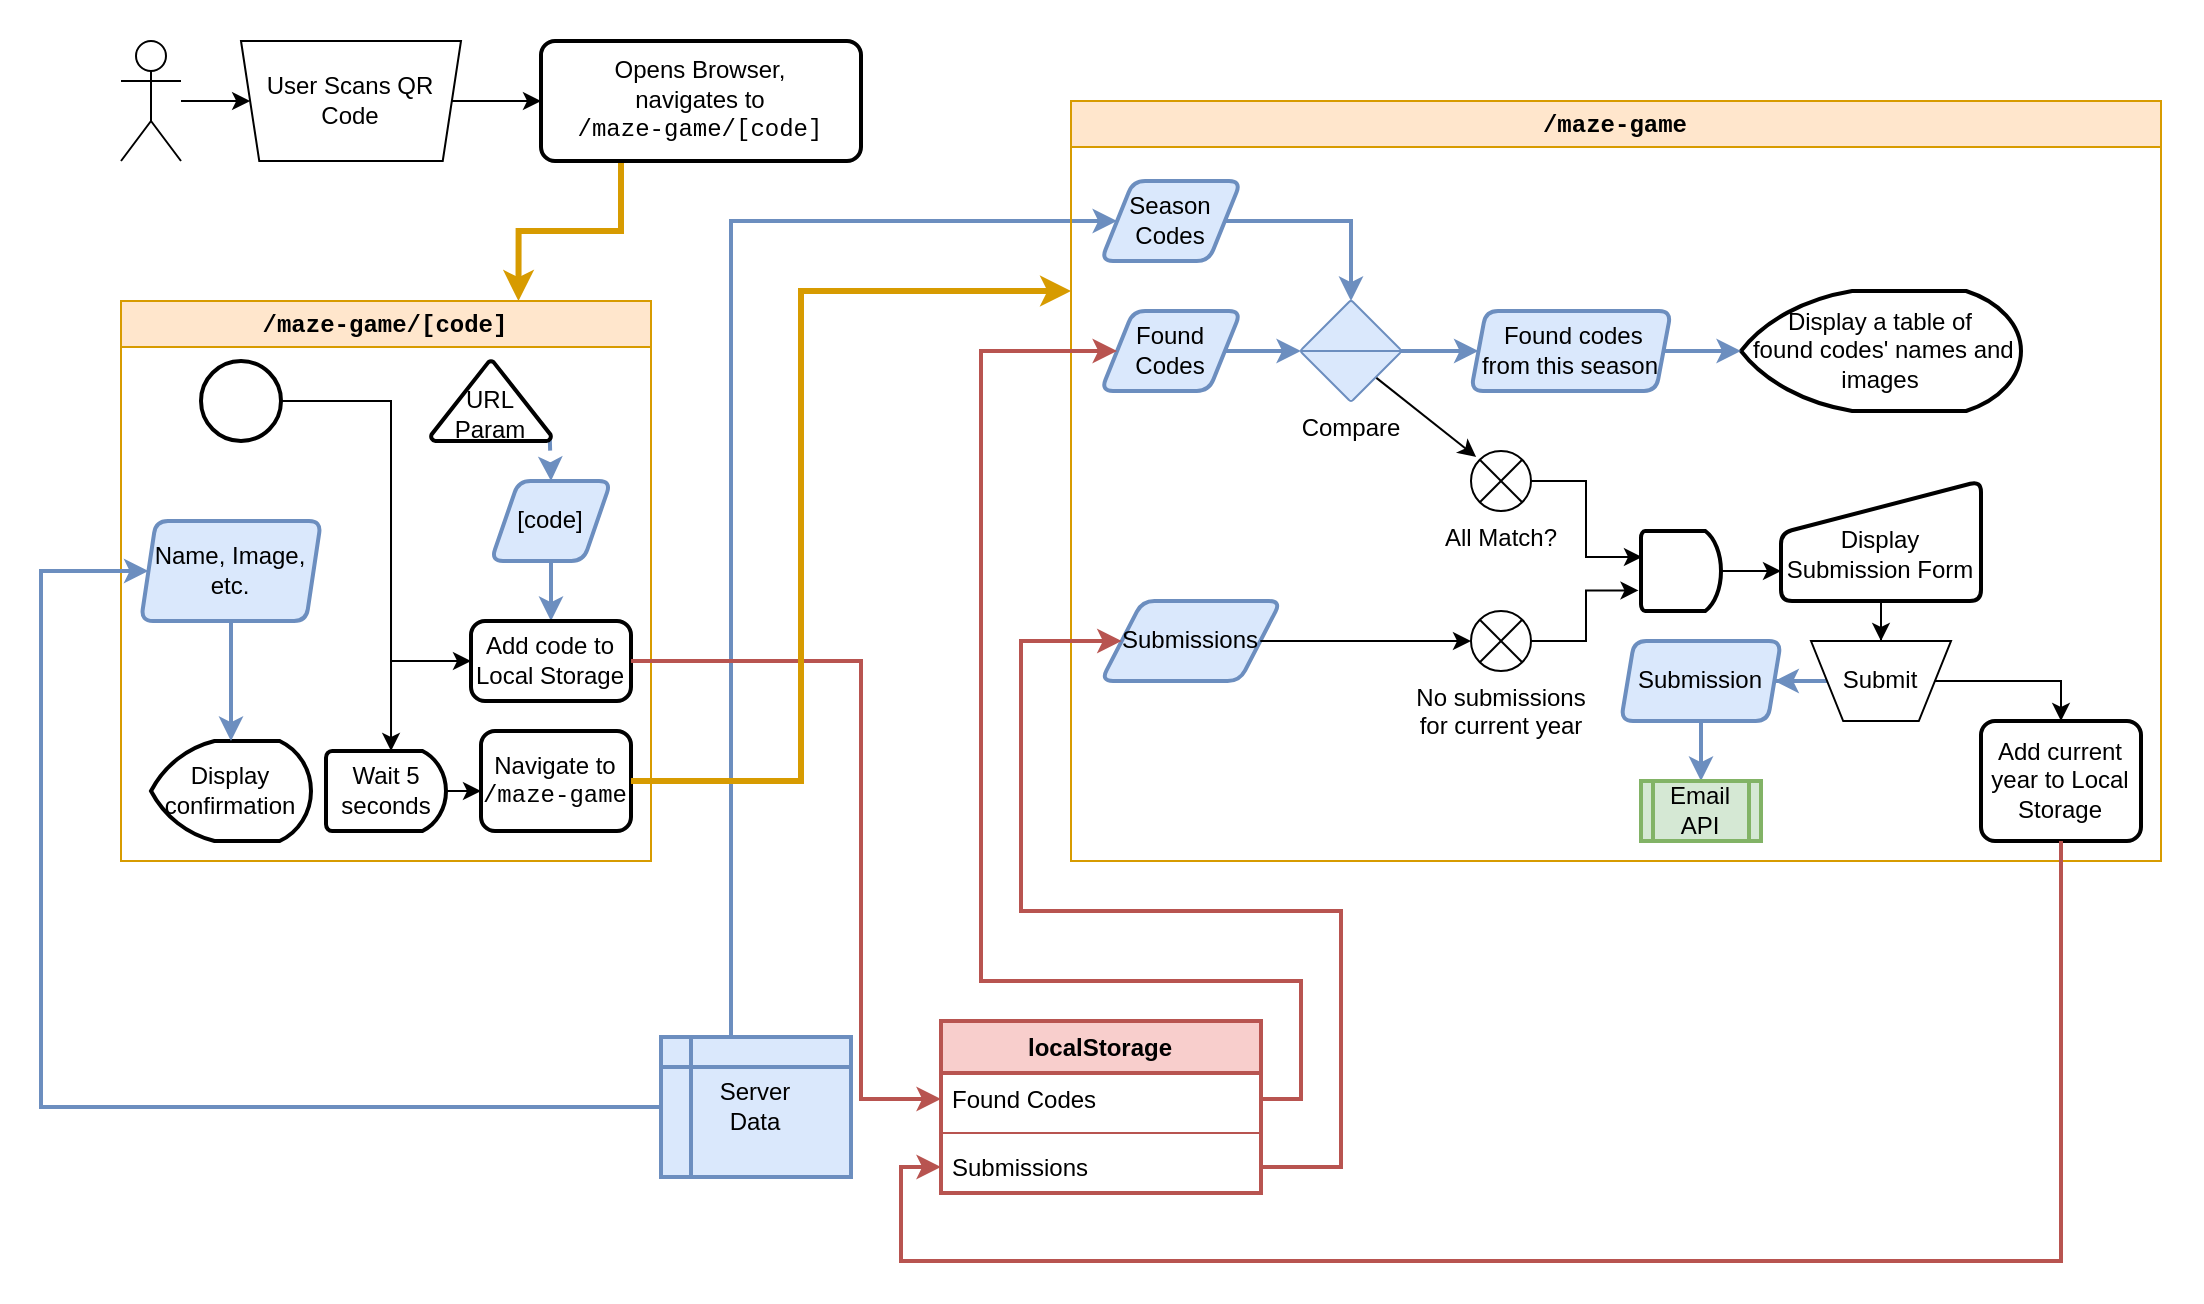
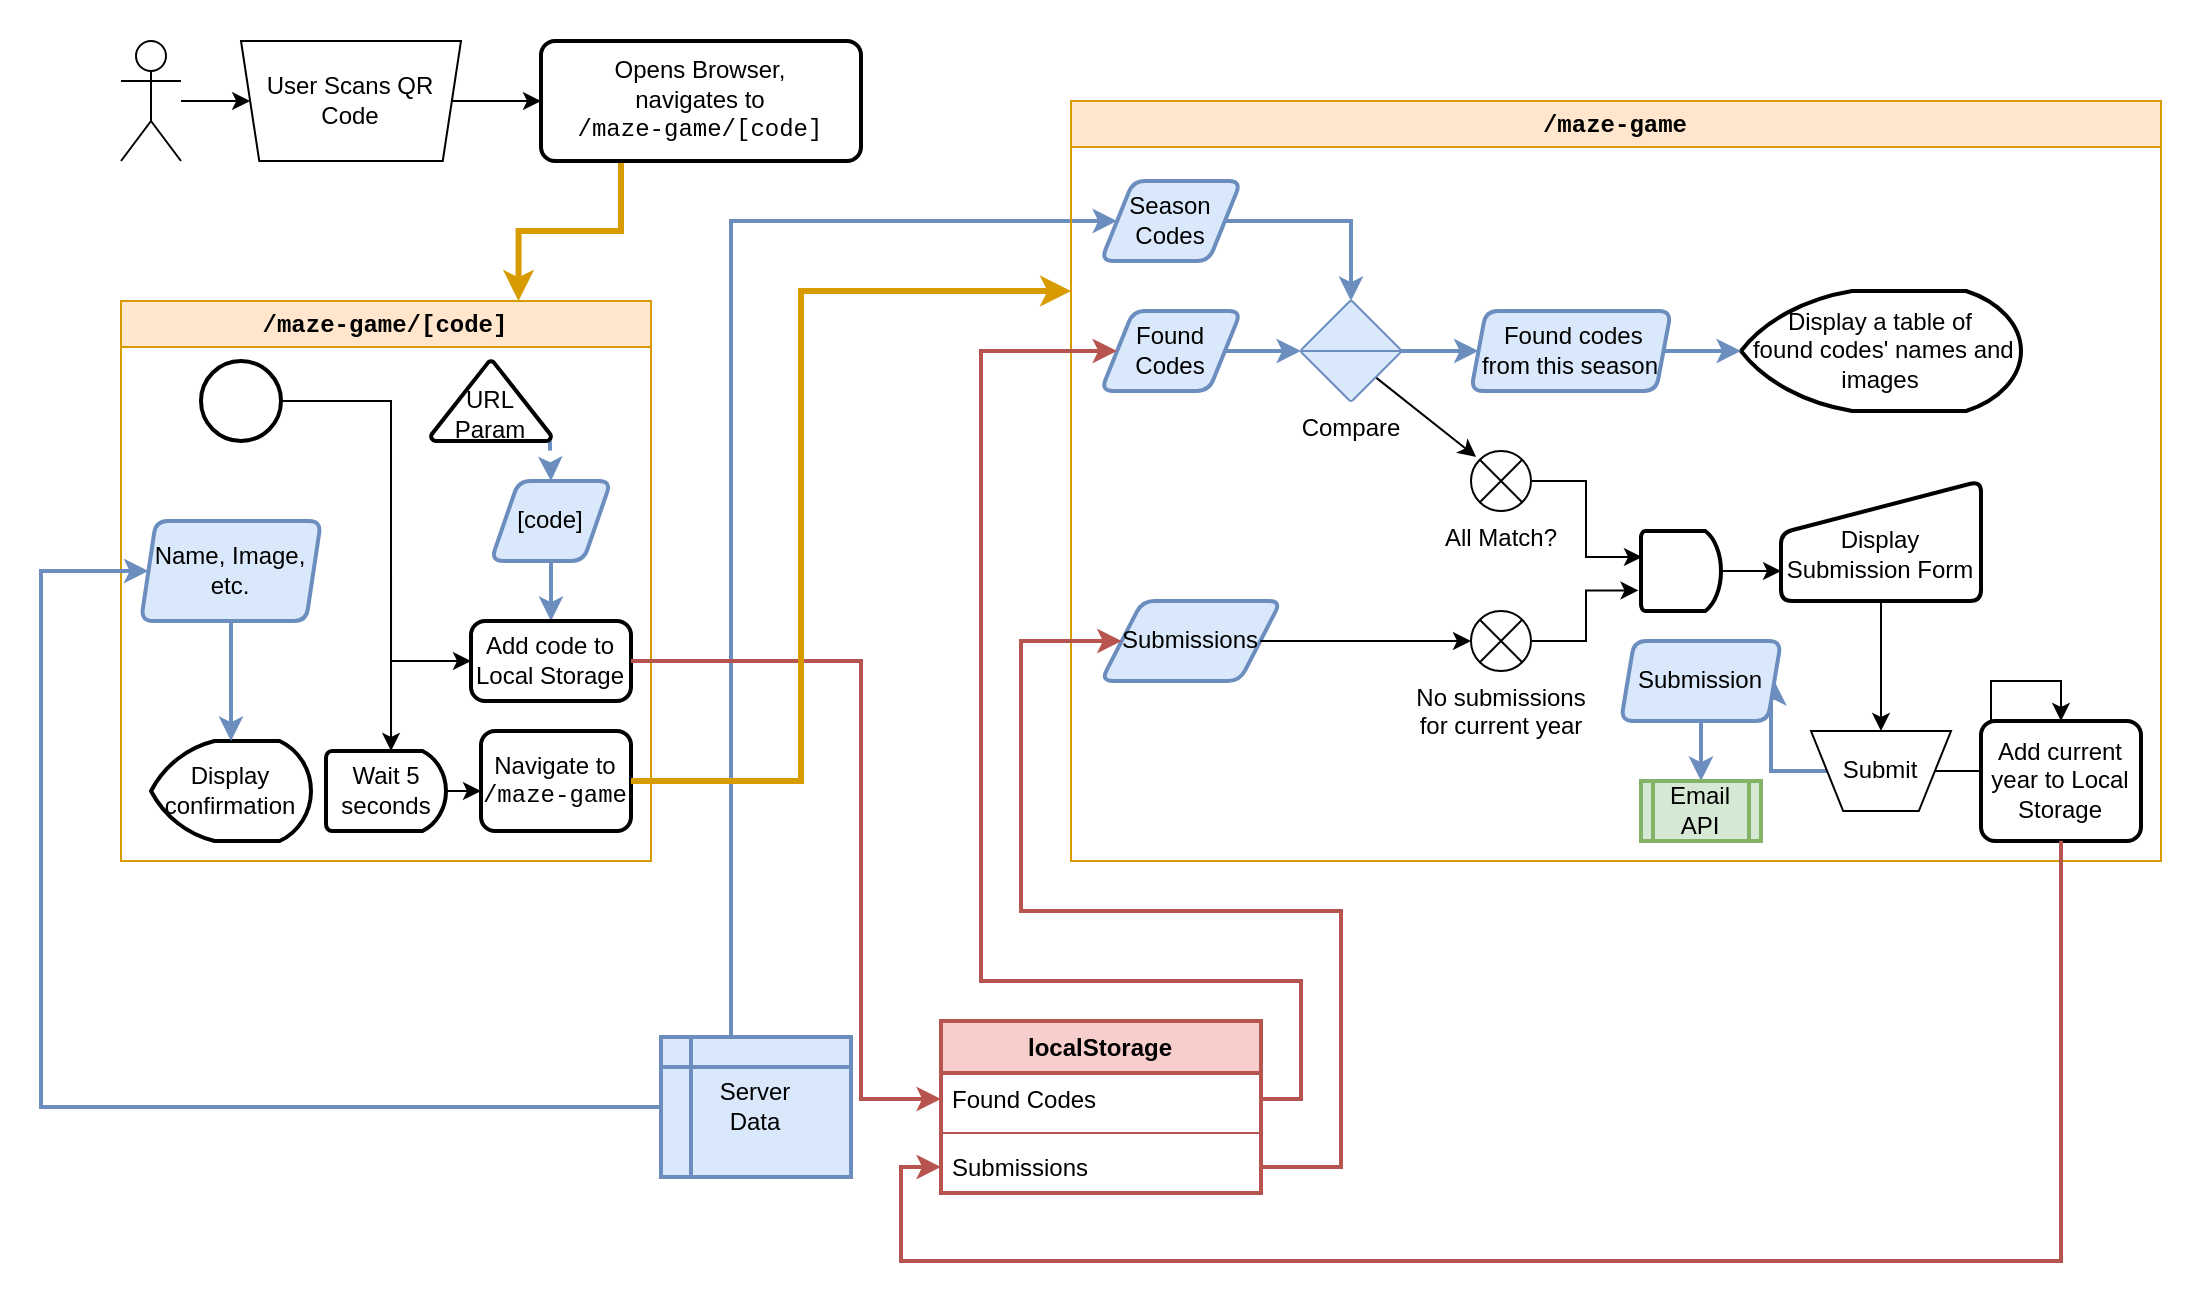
node "Submit": moved (1881, 681) -> (1881, 771)
